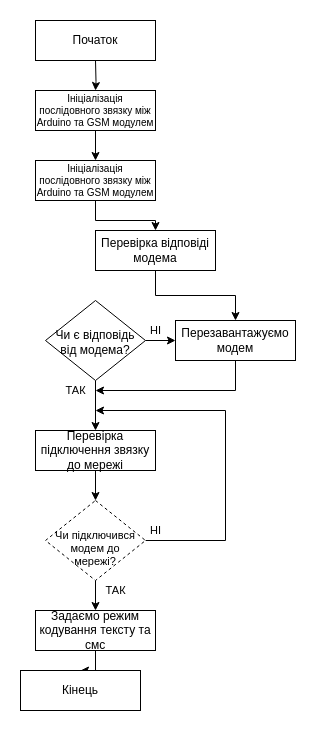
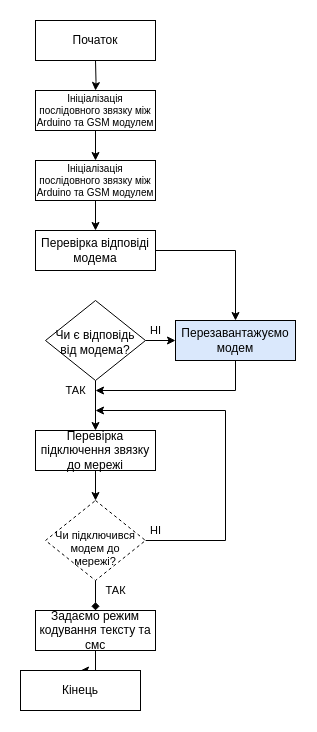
node "Перевірка відповіді модема": moved (156, 251) -> (96, 251)
node "Перезавантажуємо модем": fillcolor #ffffff -> #dae8fc
edge "Чи підключився модем до мережі?" -> "Задаємо режим кодування тексту та смс": arrowhead classic -> diamond
